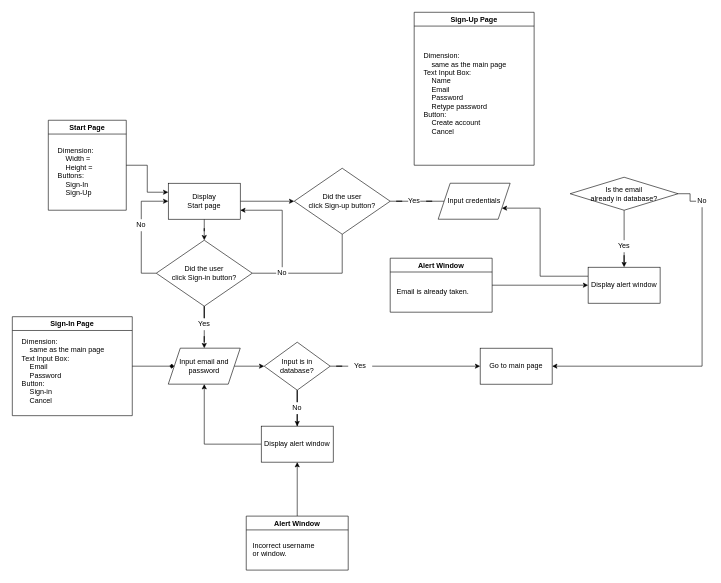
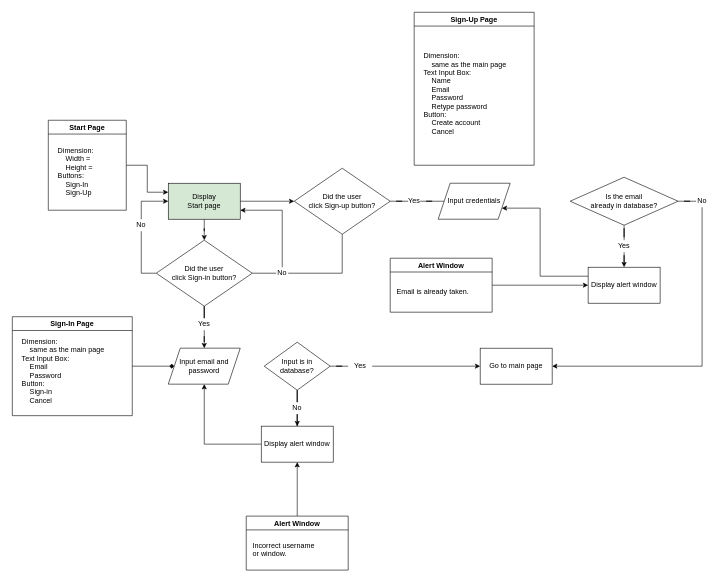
node "Is the email already in database?": size 108x33 -> 108x48
node "Display Start page": fillcolor #ffffff -> #d5e8d4
edge "Input email and password" -> "Input is in database?": removed
